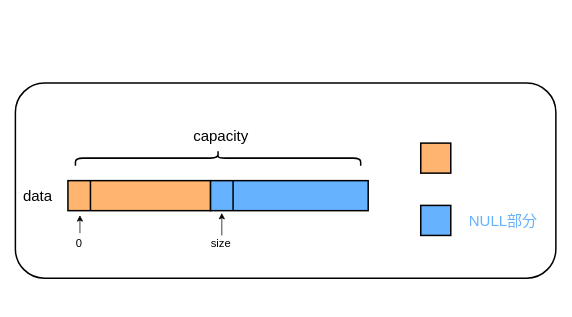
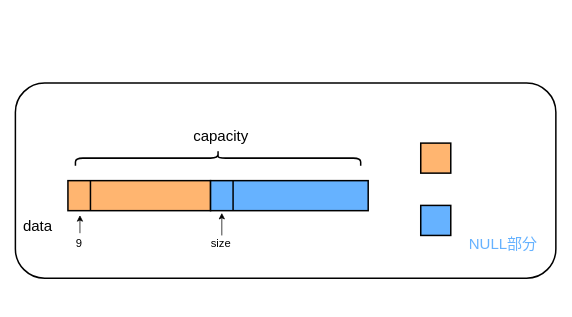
node "data": moved (38, 195) -> (38, 225)
node "NULL部分": moved (503, 220) -> (503, 243)
node "0": label "0" -> "9"
